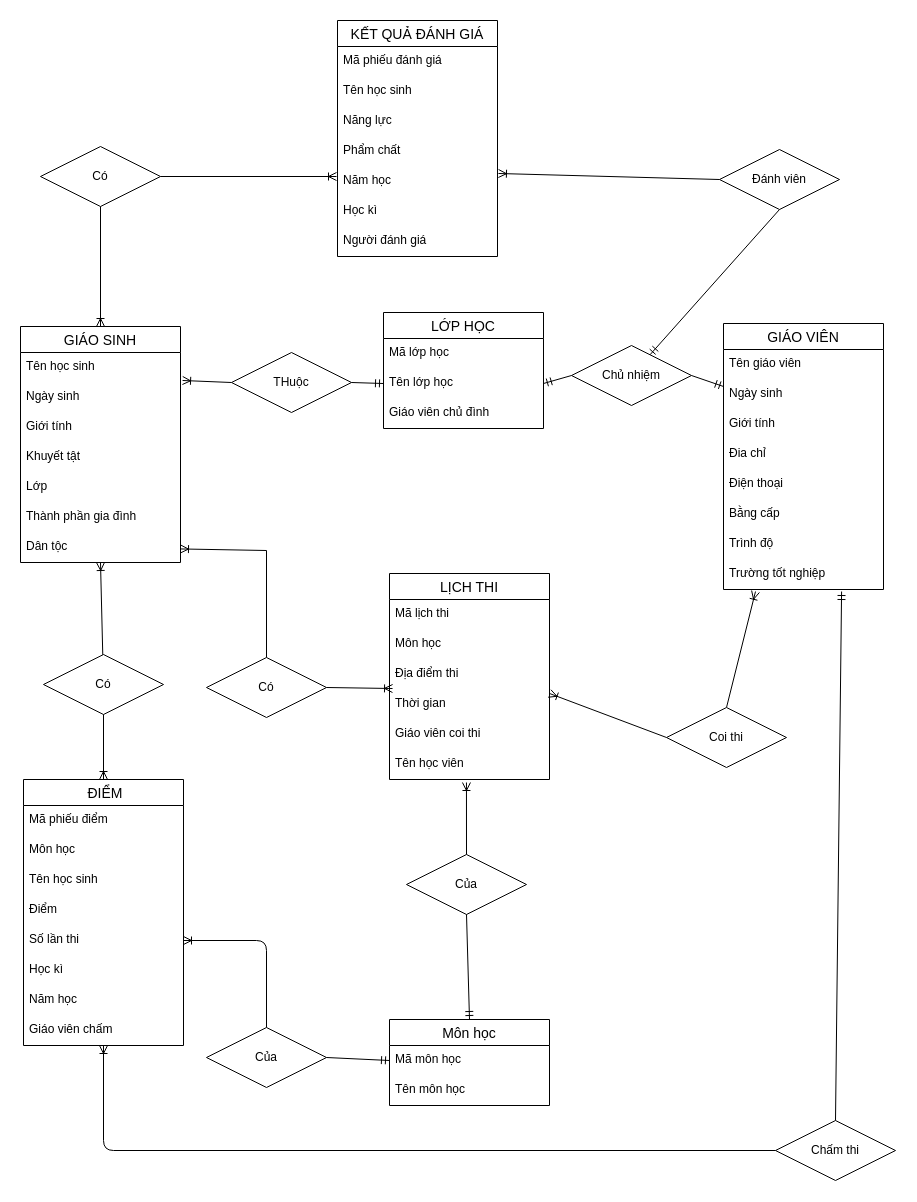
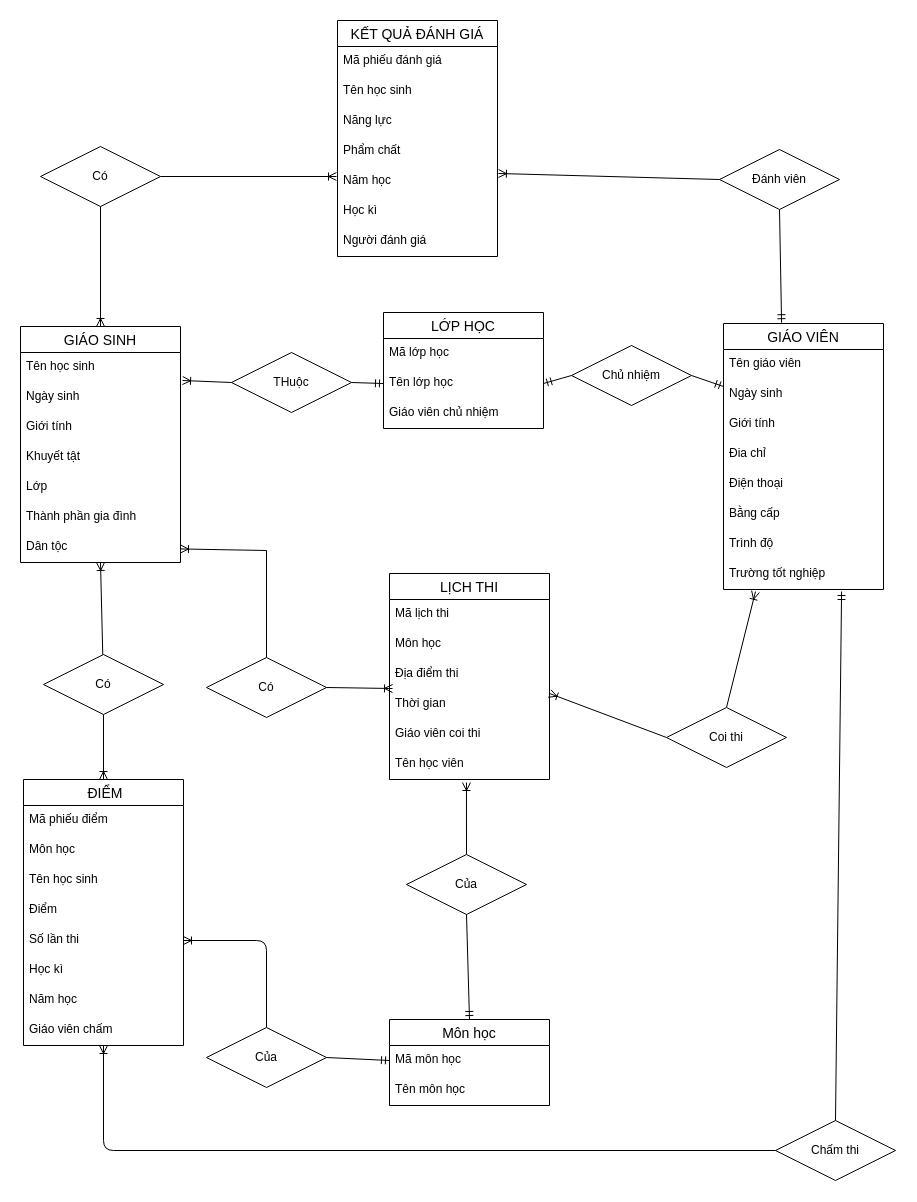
edge "Đánh viên" -> "Chủ nhiệm": now "Đánh viên" -> "GIÁO VIÊN"
node "Giáo viên chủ đình": label "Giáo viên chủ đình" -> "Giáo viên chủ nhiệm"
